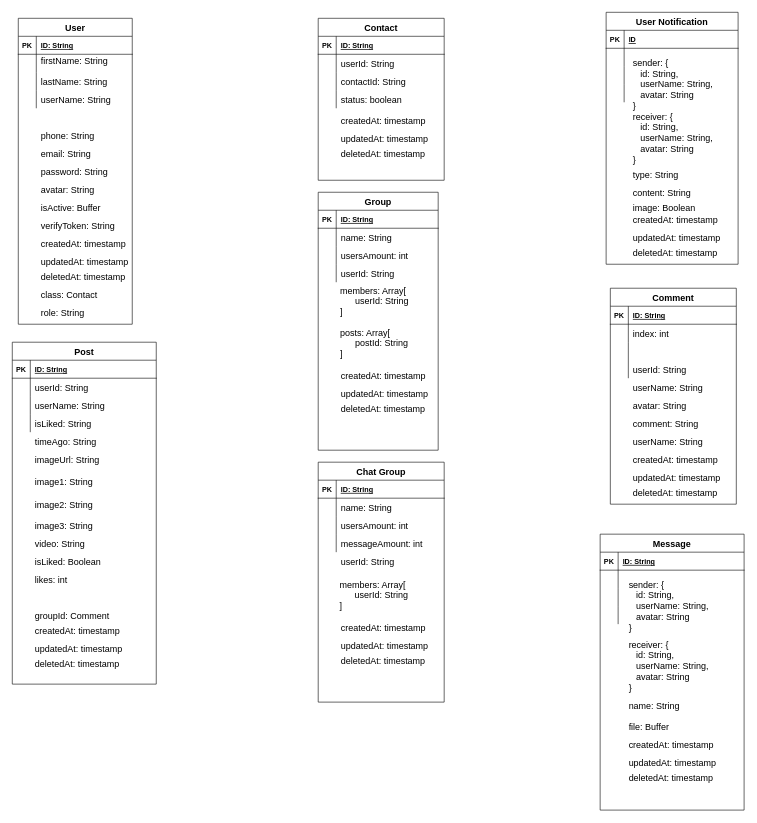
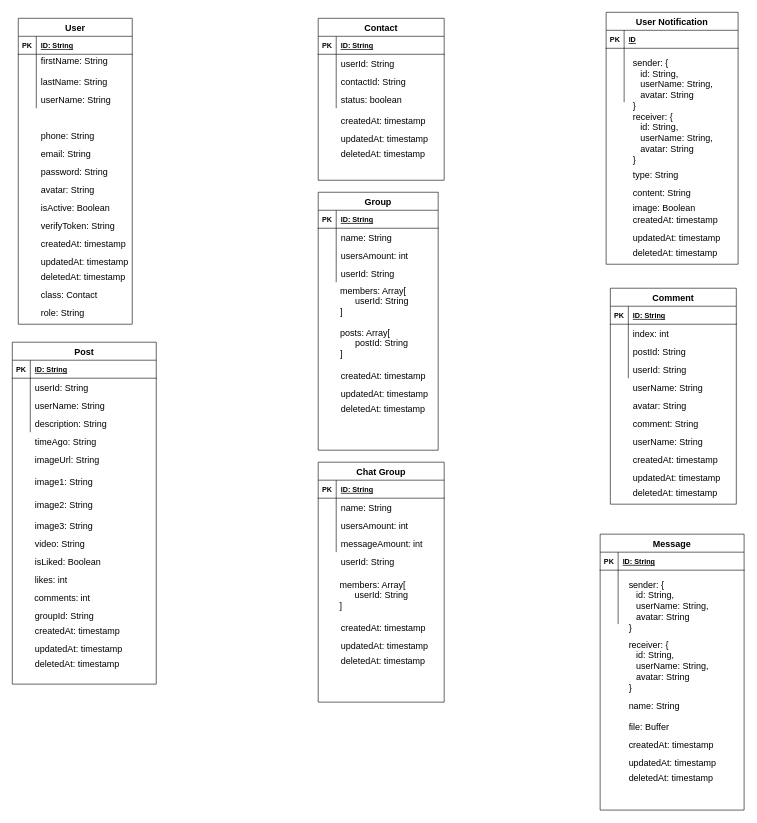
node "isActive: Buffer": label "isActive: Buffer" -> "isActive: Boolean"
node "postId: String": added
node "isLiked: String": label "isLiked: String" -> "description: String"
node "comments: int": added
node "groupId: Comment": label "groupId: Comment" -> "groupId: String"
